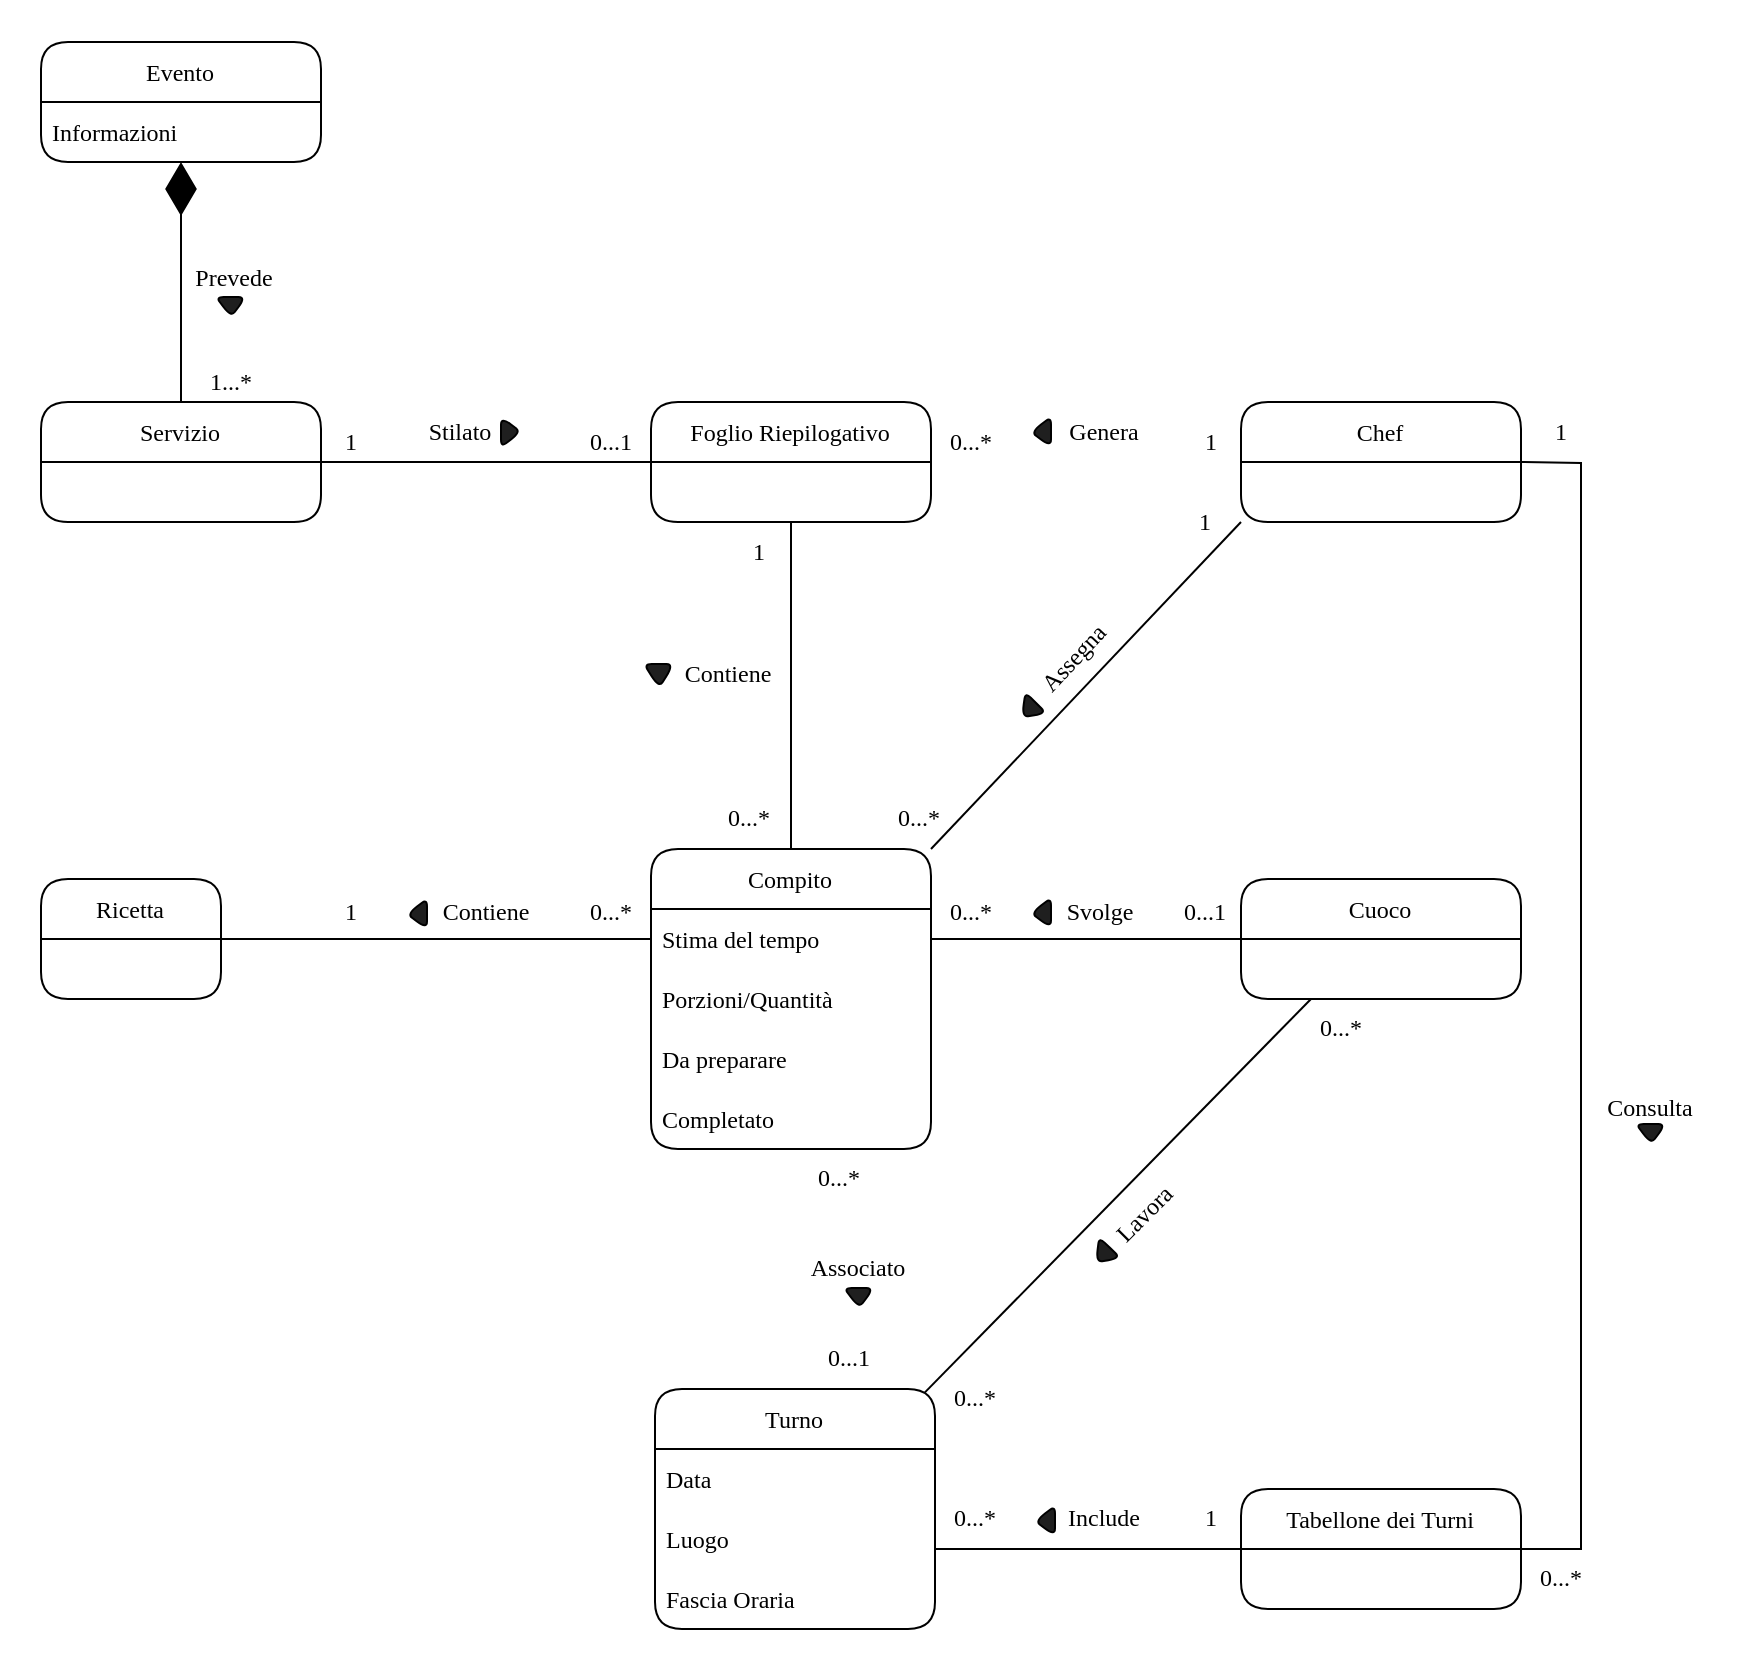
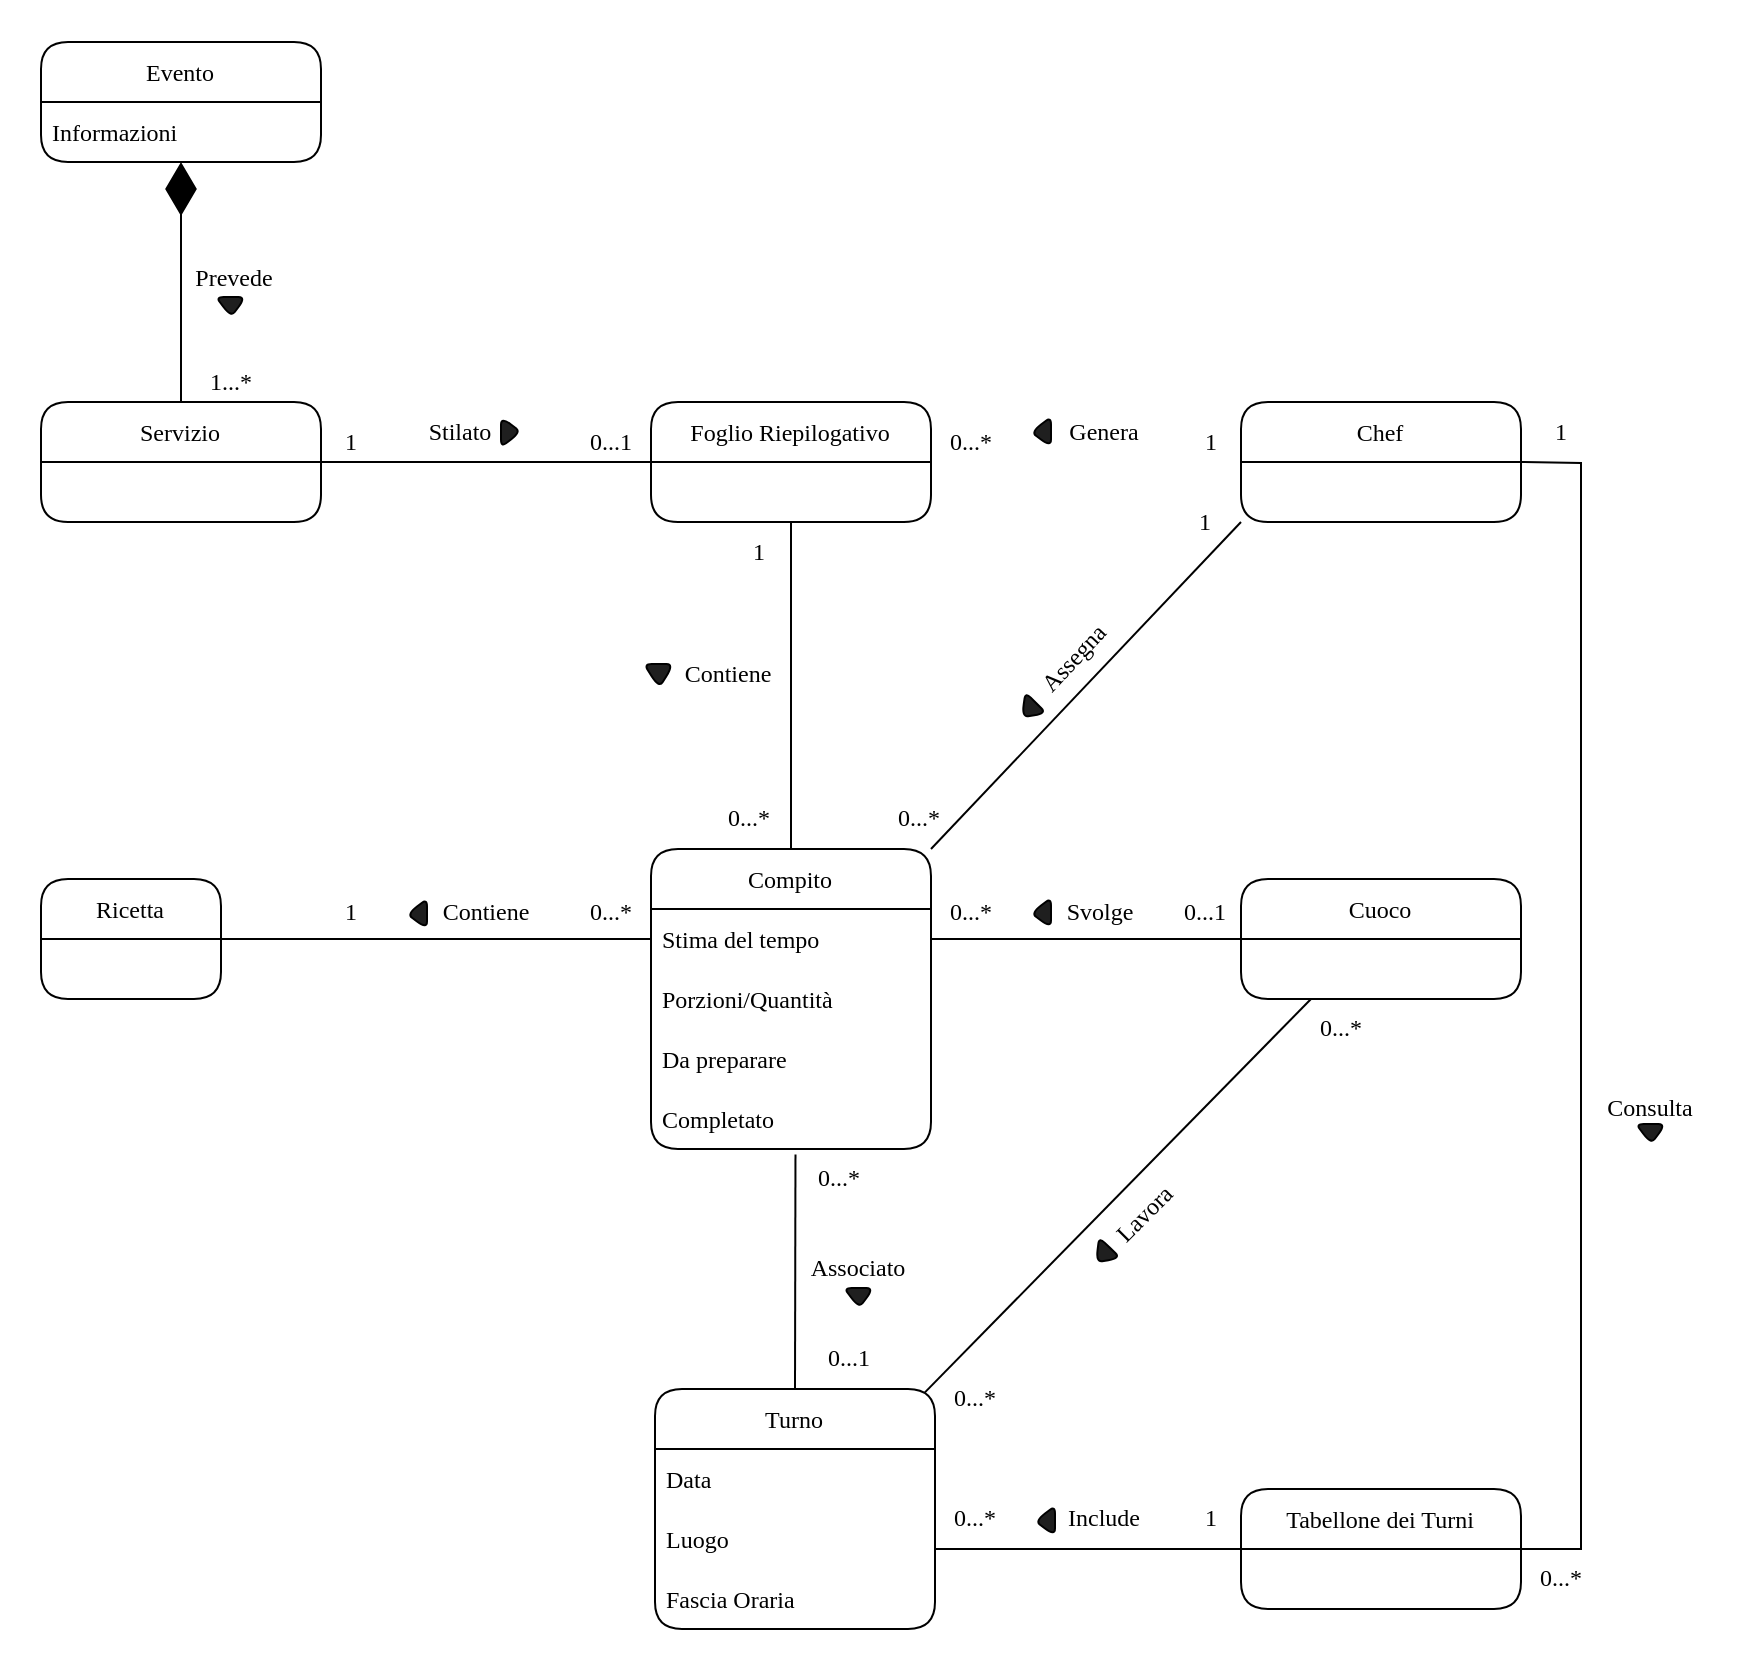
edge "Completato" -- "Turno": added
